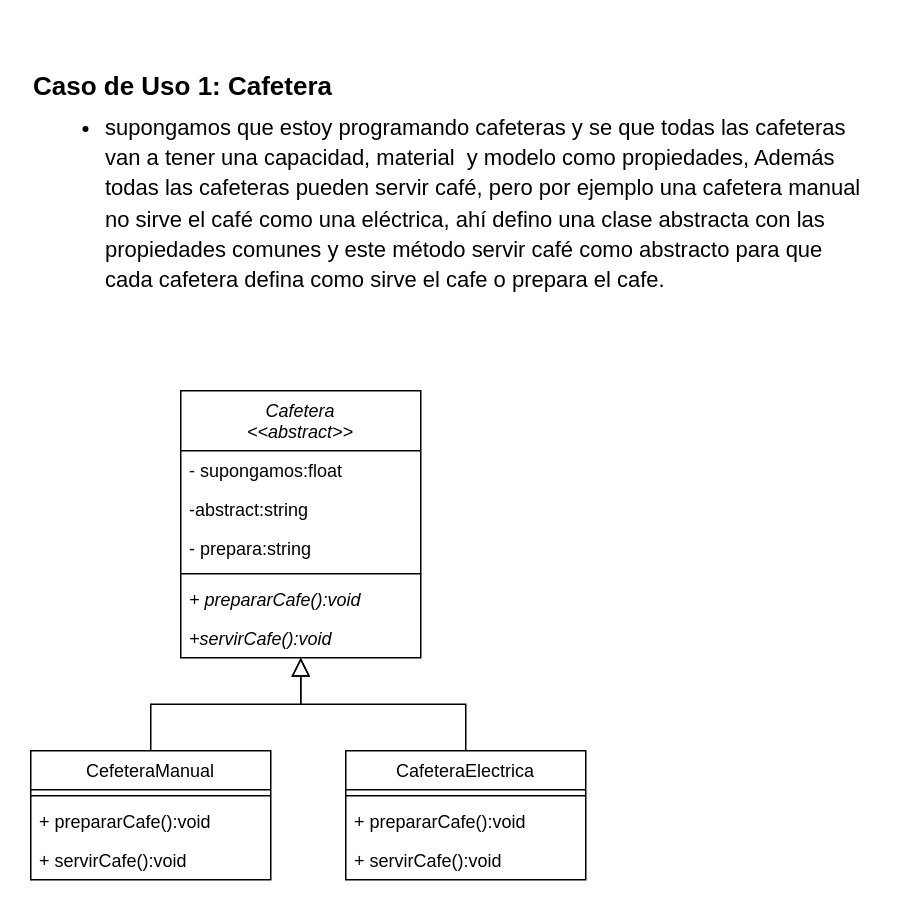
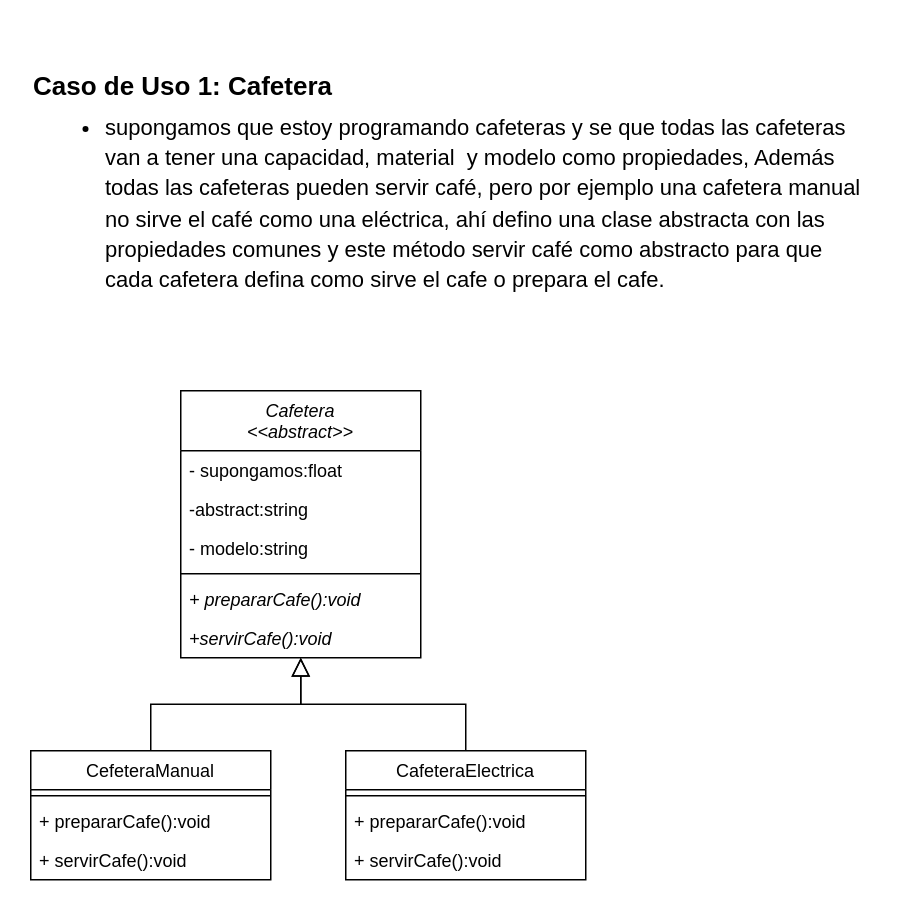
node "- prepara:string": label "- prepara:string" -> "- modelo:string"
